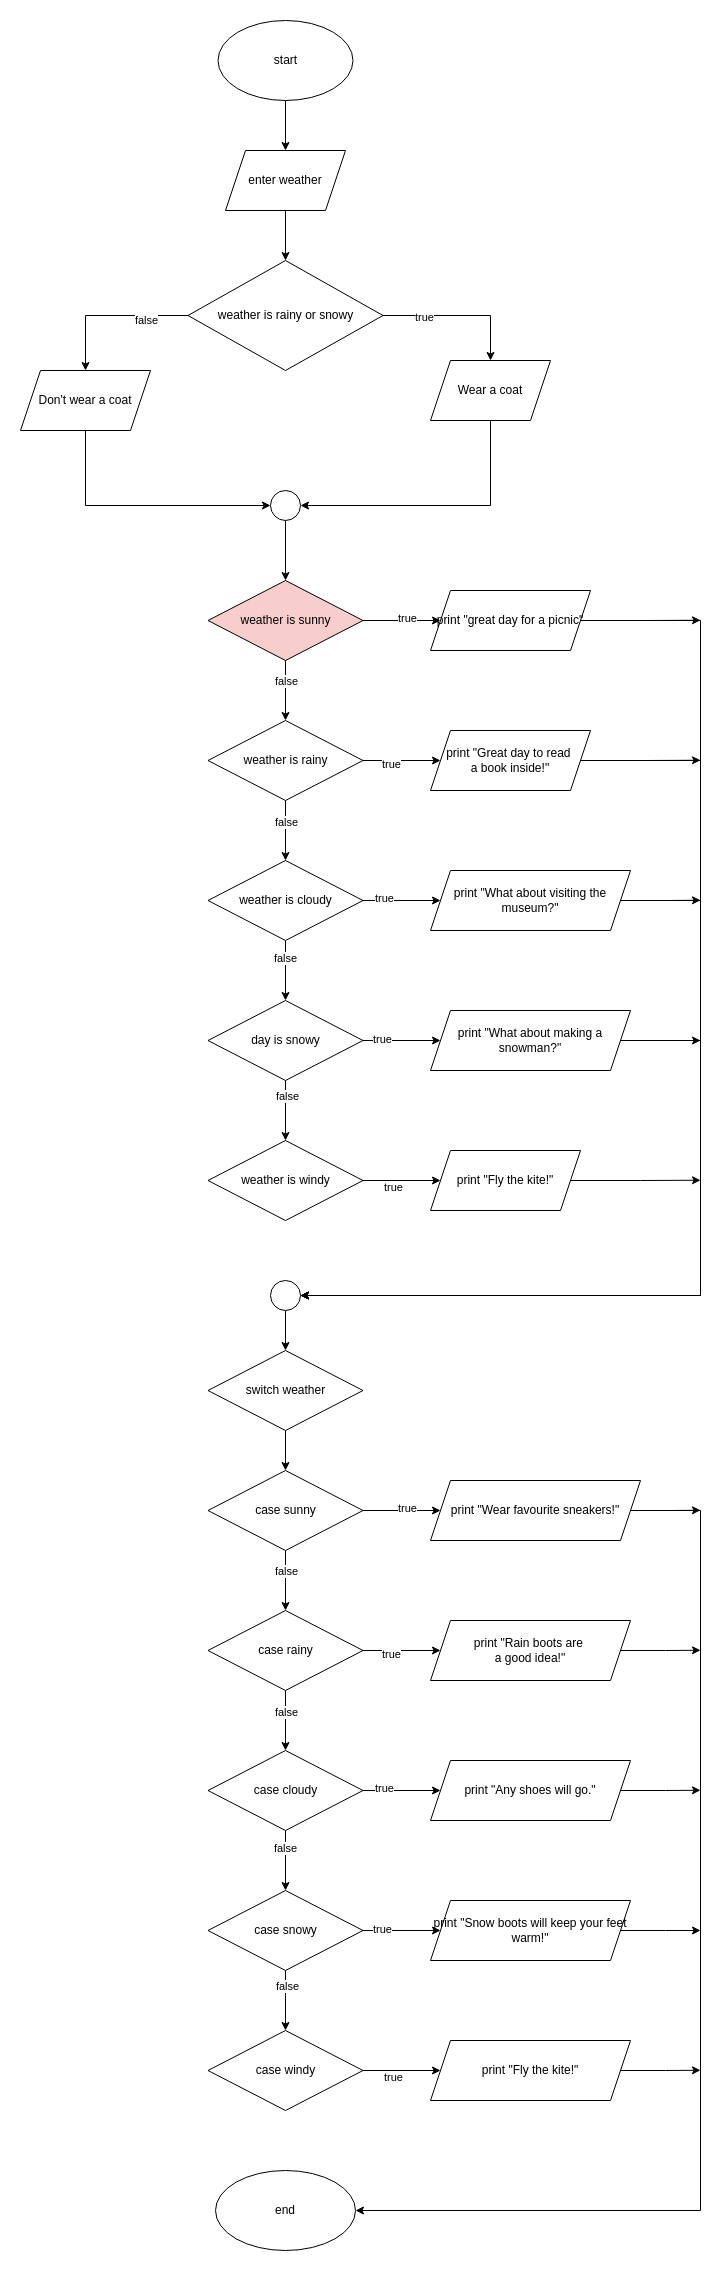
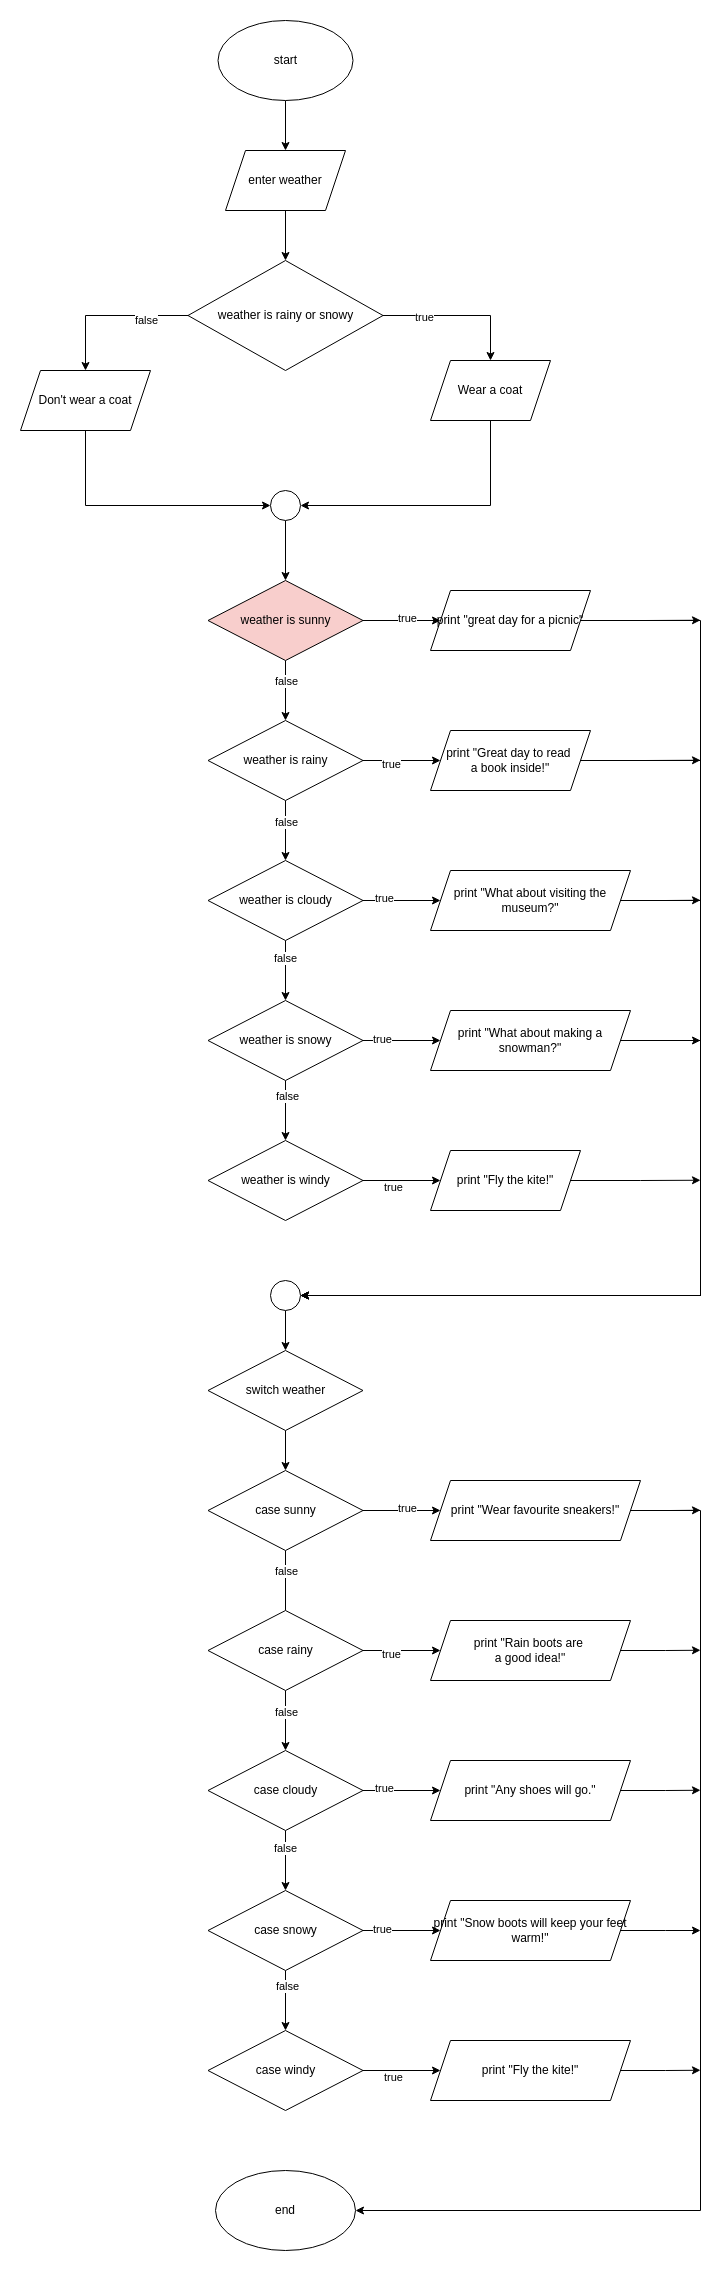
node "day is snowy": label "day is snowy" -> "weather is snowy"
edge "case sunny" -> "case rainy": arrowhead classic -> none
